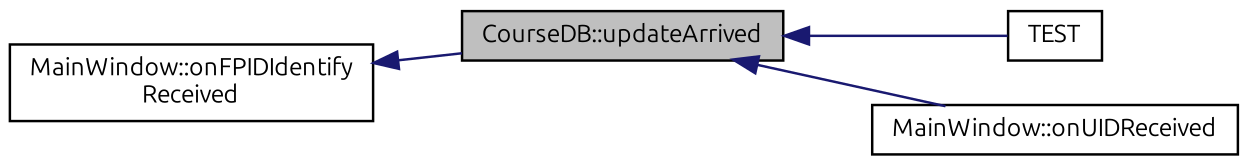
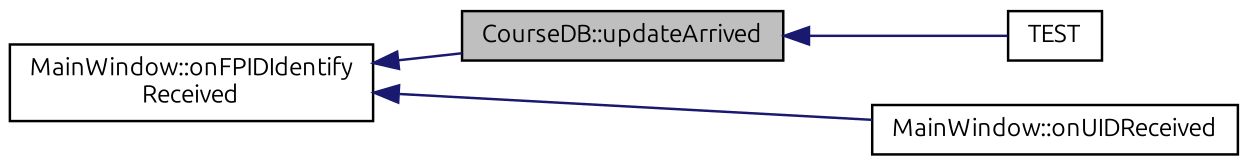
edge "MainWindow::onUIDReceived" -> "CourseDB::updateArrived": now "MainWindow::onUIDReceived" -> "MainWindow::onFPIDIdentify Received"
